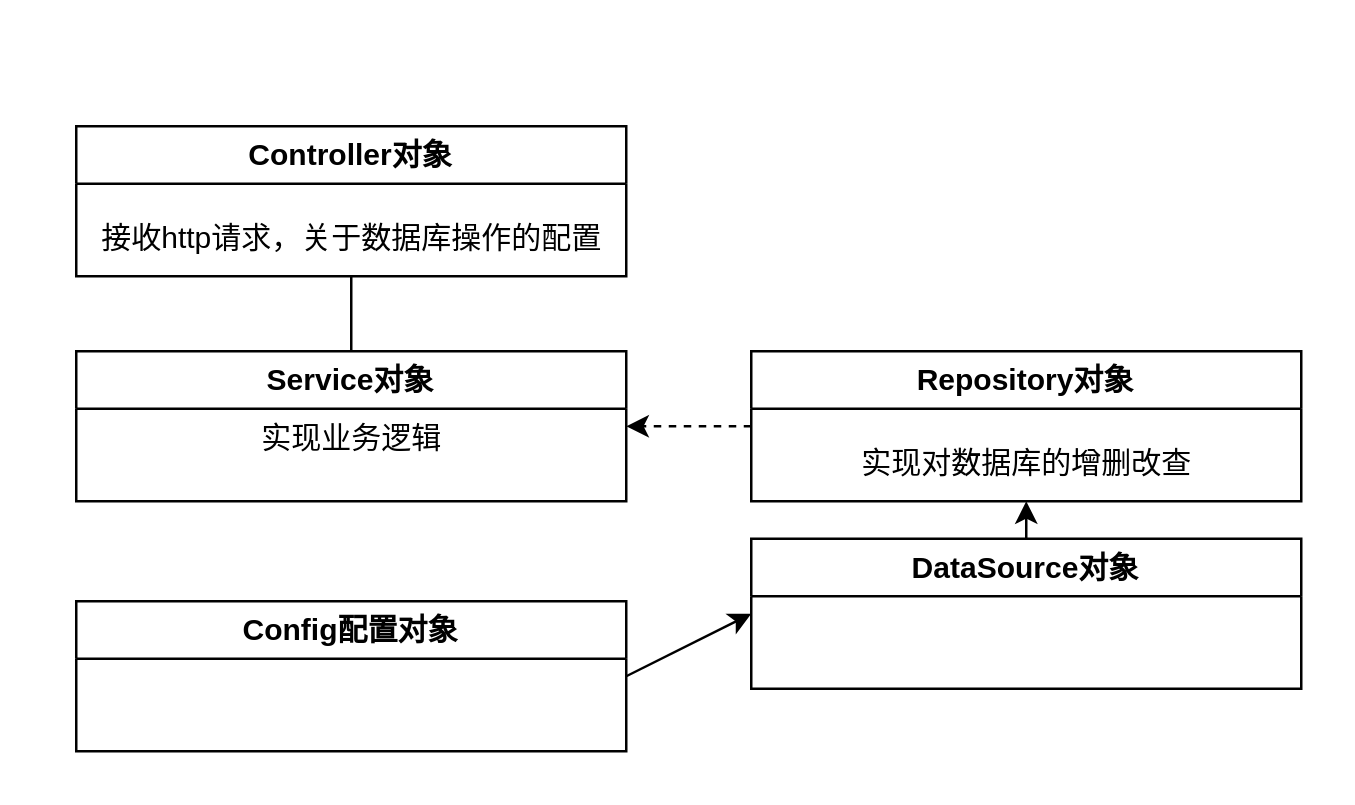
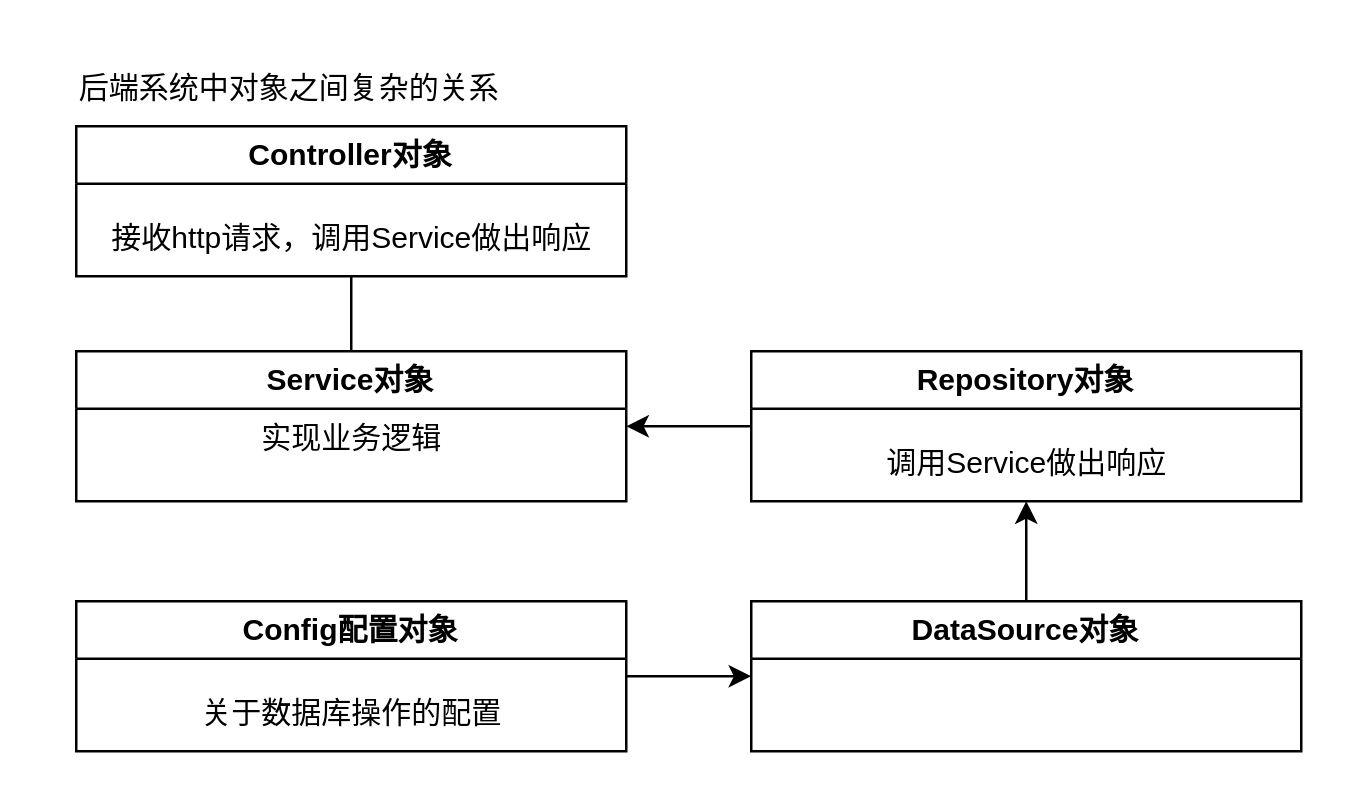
node "后端系统中对象之间复杂的关系": added
node "接收http请求，关于数据库操作的配置": label "接收http请求，关于数据库操作的配置" -> "接收http请求，调用Service做出响应"
edge "Repository对象" -> "Service对象": style dashed -> solid
node "实现对数据库的增删改查": label "实现对数据库的增删改查" -> "调用Service做出响应"
node "DataSource对象": moved (1026, 614) -> (1026, 676)
node "关于数据库操作的配置": added
